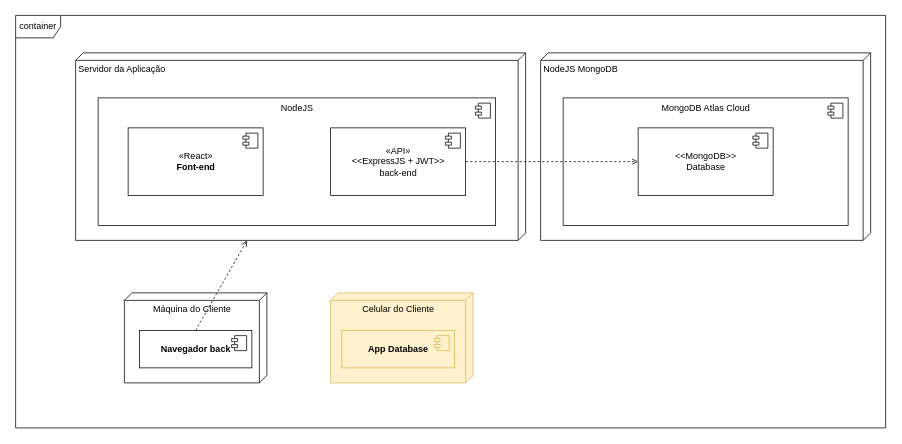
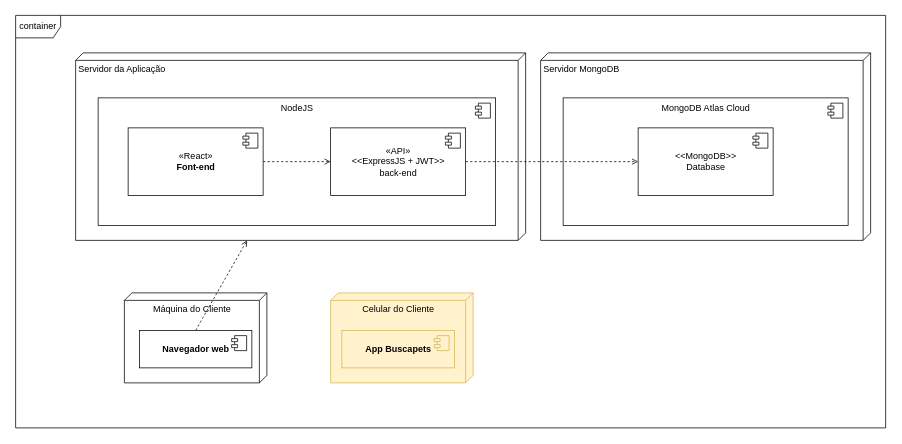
node "NodeJS MongoDB": label "NodeJS MongoDB" -> "Servidor MongoDB"
edge "«React» Font-end" -> "«API» <<ExpressJS + JWT>> back-end": added
node "Navegador back": label "Navegador back" -> "Navegador web"
node "App Database": label "App Database" -> "App Buscapets"
